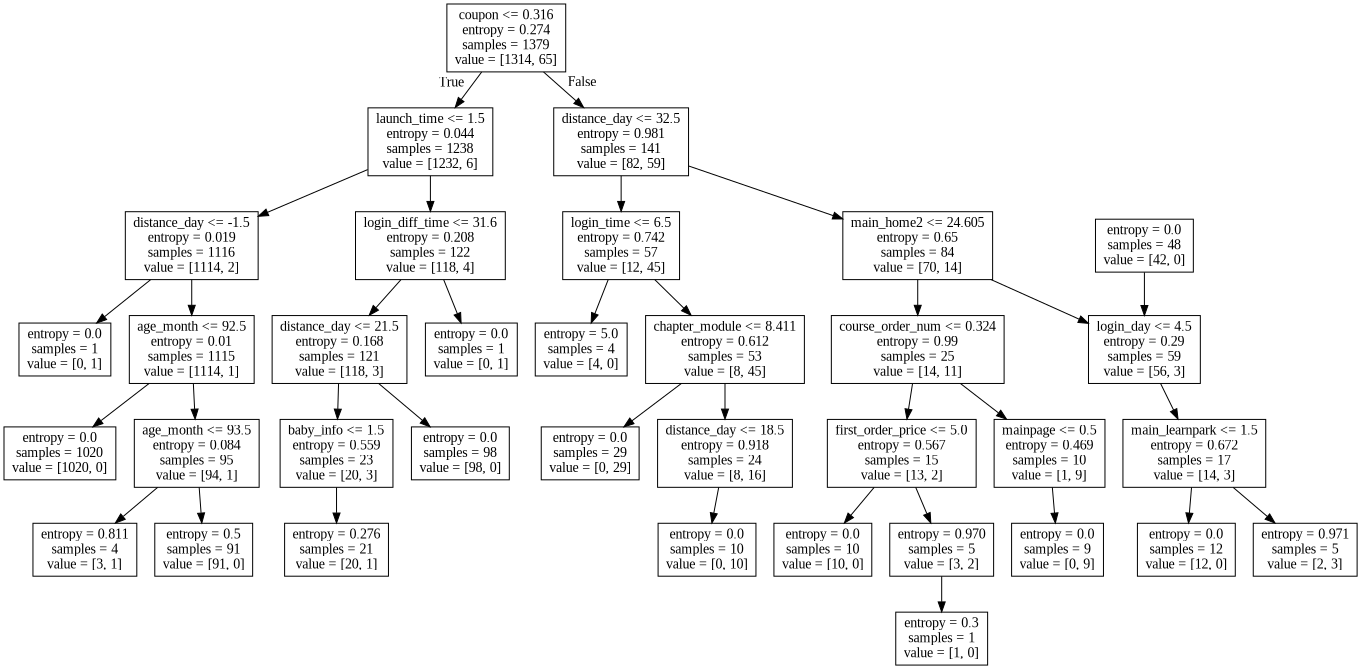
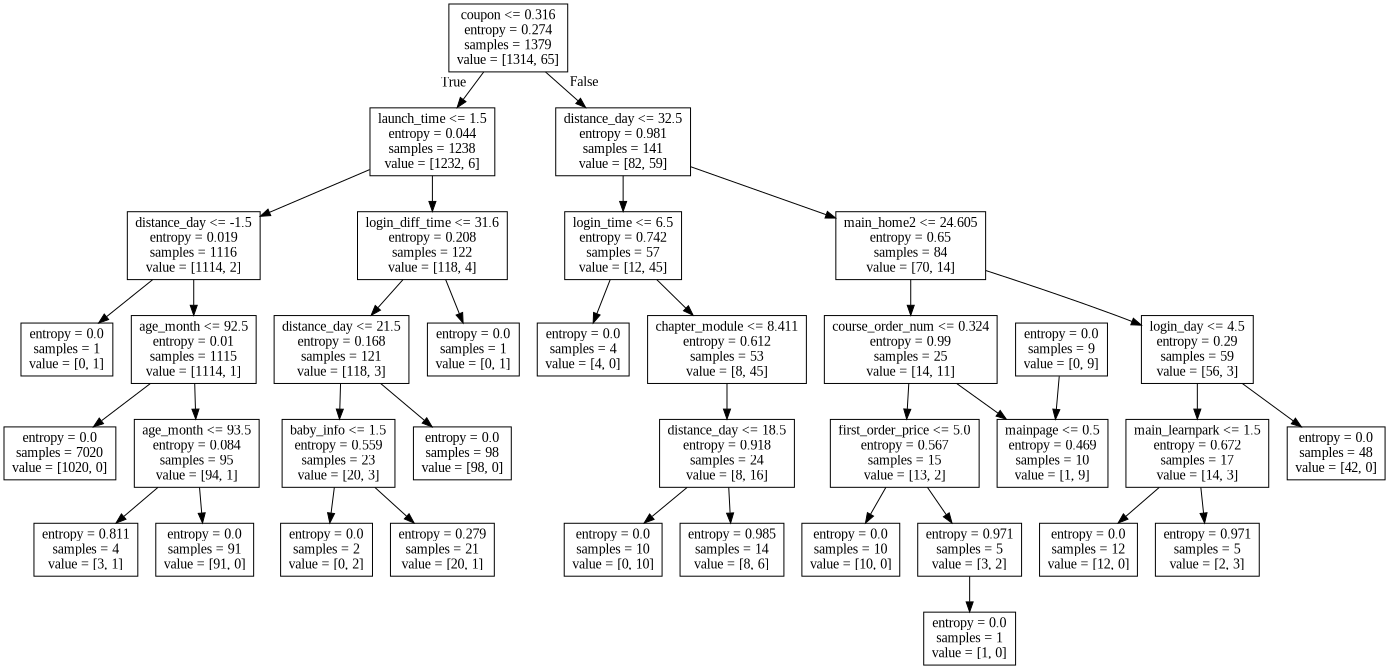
edge "entropy = 0.0 samples = 48 value = [42, 0]" -> "login_day <= 4.5 entropy = 0.29 samples = 59 value = [56, 3]": reversed
node "entropy = 5.0 samples = 4 value = [4, 0]": label "entropy = 5.0 samples = 4 value = [4, 0]" -> "entropy = 0.0 samples = 4 value = [4, 0]"
node "entropy = 0.0 samples = 1020 value = [1020, 0]": label "entropy = 0.0 samples = 1020 value = [1020, 0]" -> "entropy = 0.0 samples = 7020 value = [1020, 0]"
node "entropy = 0.0 samples = 29 value = [0, 29]": removed
edge "mainpage <= 0.5 entropy = 0.469 samples = 10 value = [1, 9]" -> "entropy = 0.0 samples = 9 value = [0, 9]": reversed
node "entropy = 0.5 samples = 91 value = [91, 0]": label "entropy = 0.5 samples = 91 value = [91, 0]" -> "entropy = 0.0 samples = 91 value = [91, 0]"
node "entropy = 0.0 samples = 2 value = [0, 2]": added
node "entropy = 0.276 samples = 21 value = [20, 1]": label "entropy = 0.276 samples = 21 value = [20, 1]" -> "entropy = 0.279 samples = 21 value = [20, 1]"
node "entropy = 0.985 samples = 14 value = [8, 6]": added
node "entropy = 0.970 samples = 5 value = [3, 2]": label "entropy = 0.970 samples = 5 value = [3, 2]" -> "entropy = 0.971 samples = 5 value = [3, 2]"
node "entropy = 0.3 samples = 1 value = [1, 0]": label "entropy = 0.3 samples = 1 value = [1, 0]" -> "entropy = 0.0 samples = 1 value = [1, 0]"
